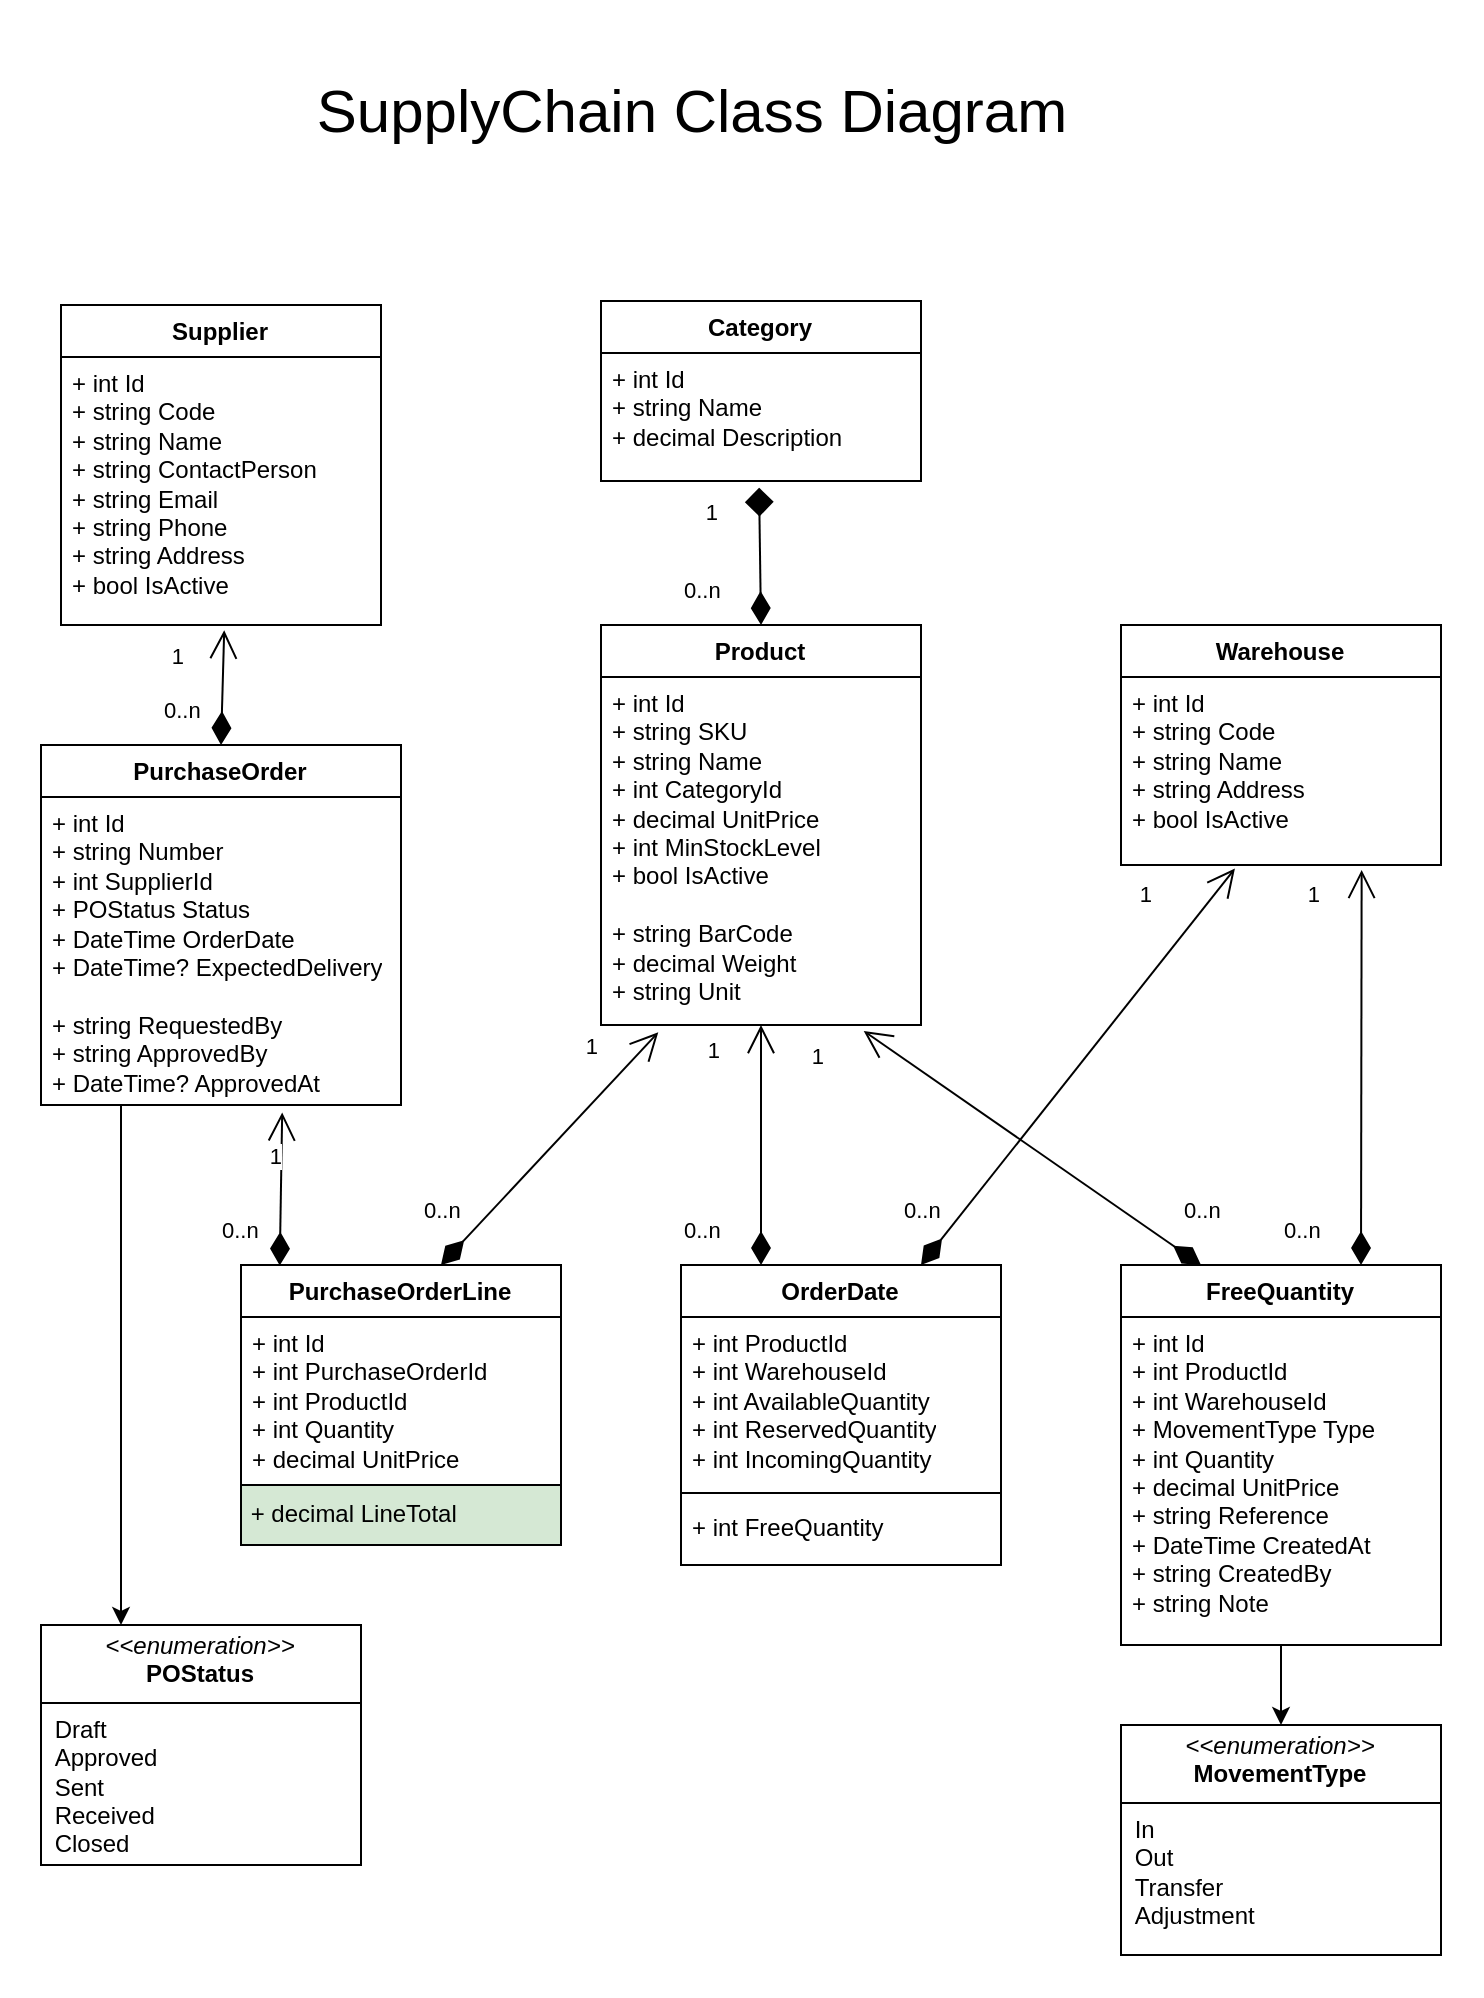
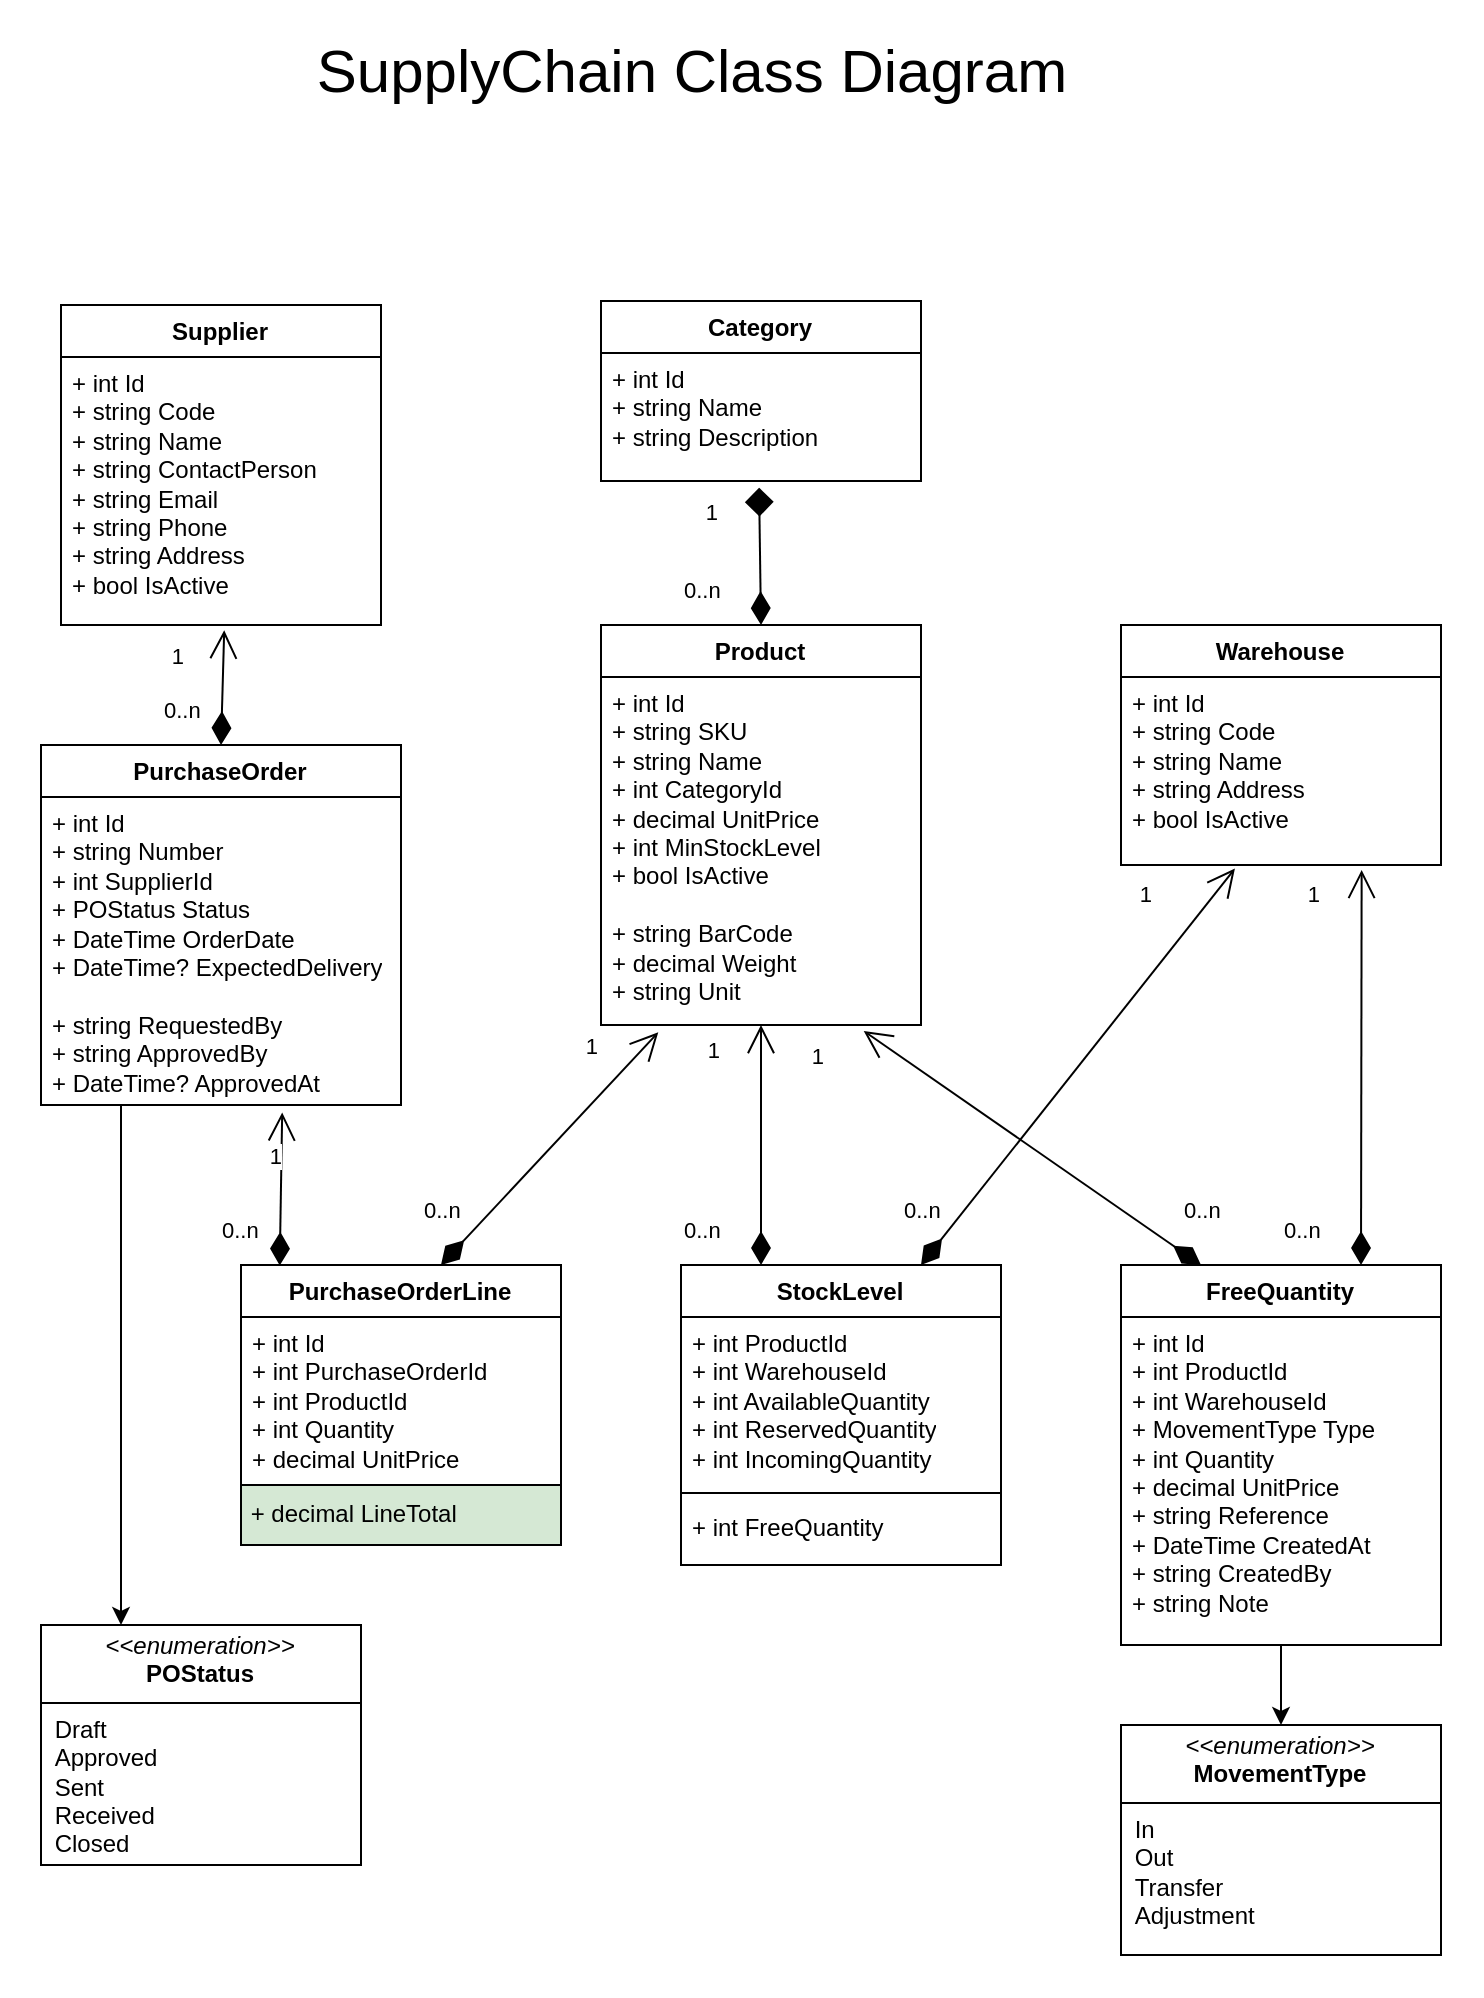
node "SupplyChain Class Diagram": moved (693, 111) -> (693, 71)
node "+ int Id + string Name + decimal Description": label "+ int Id + string Name + decimal Description" -> "+ int Id + string Name + string Description"
node "OrderDate": label "OrderDate" -> "StockLevel"
